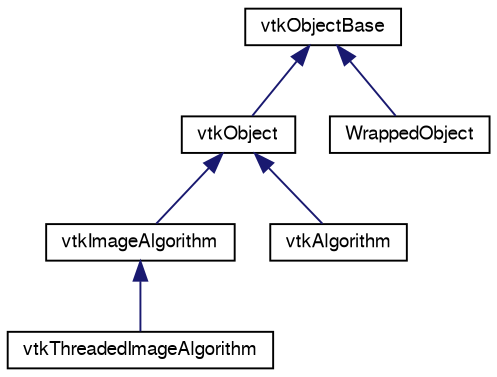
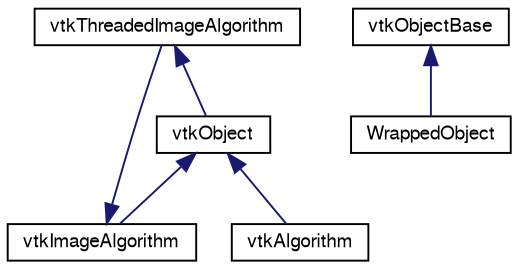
edge "vtkObject" -> "vtkObjectBase": now "vtkObject" -> "vtkThreadedImageAlgorithm"
